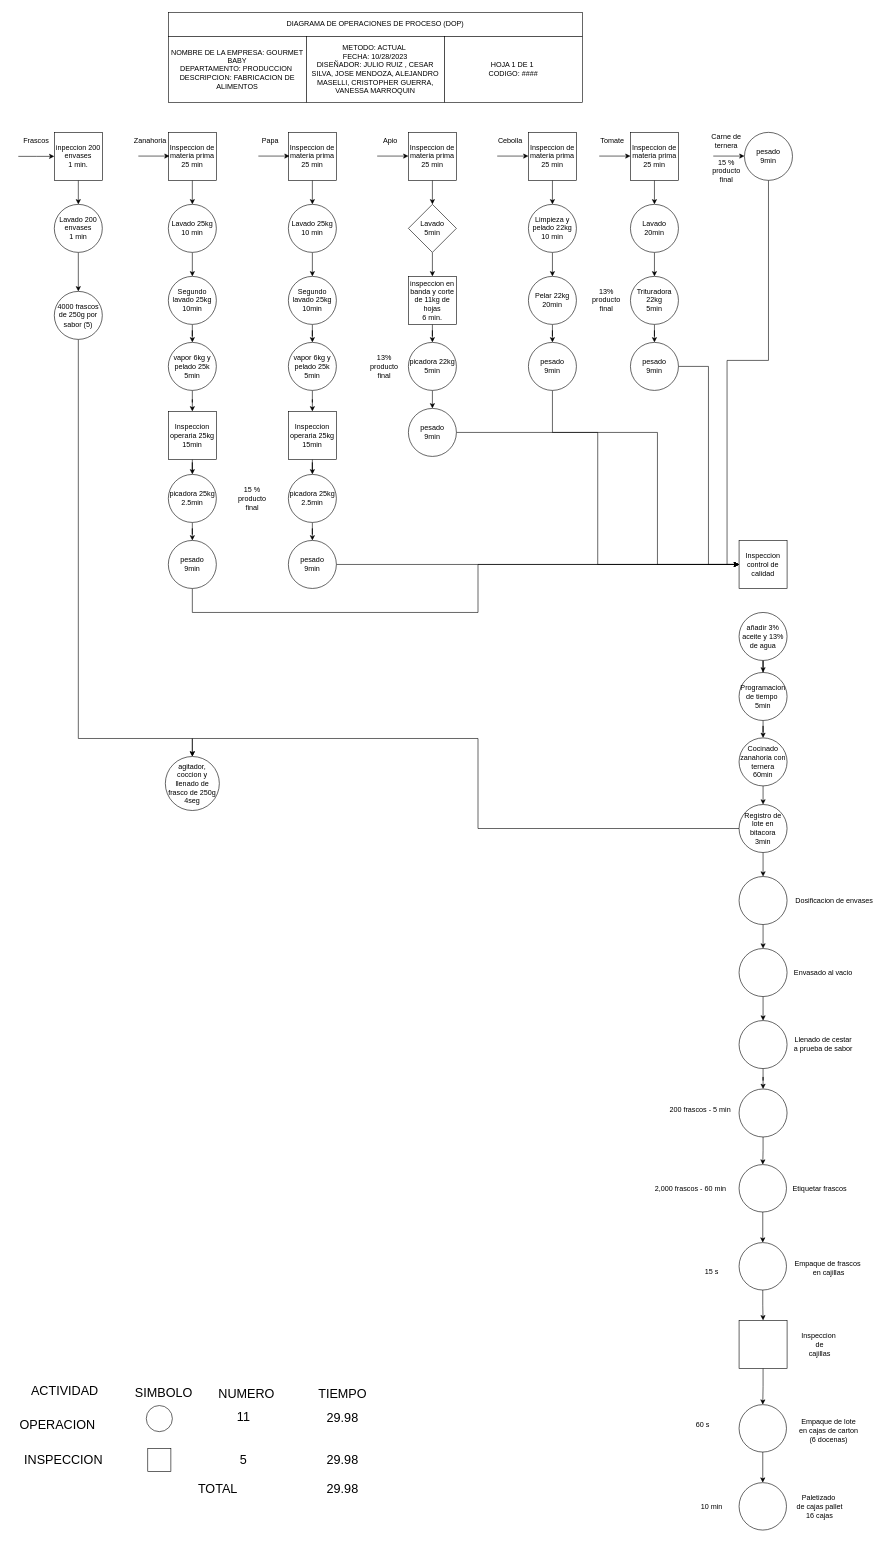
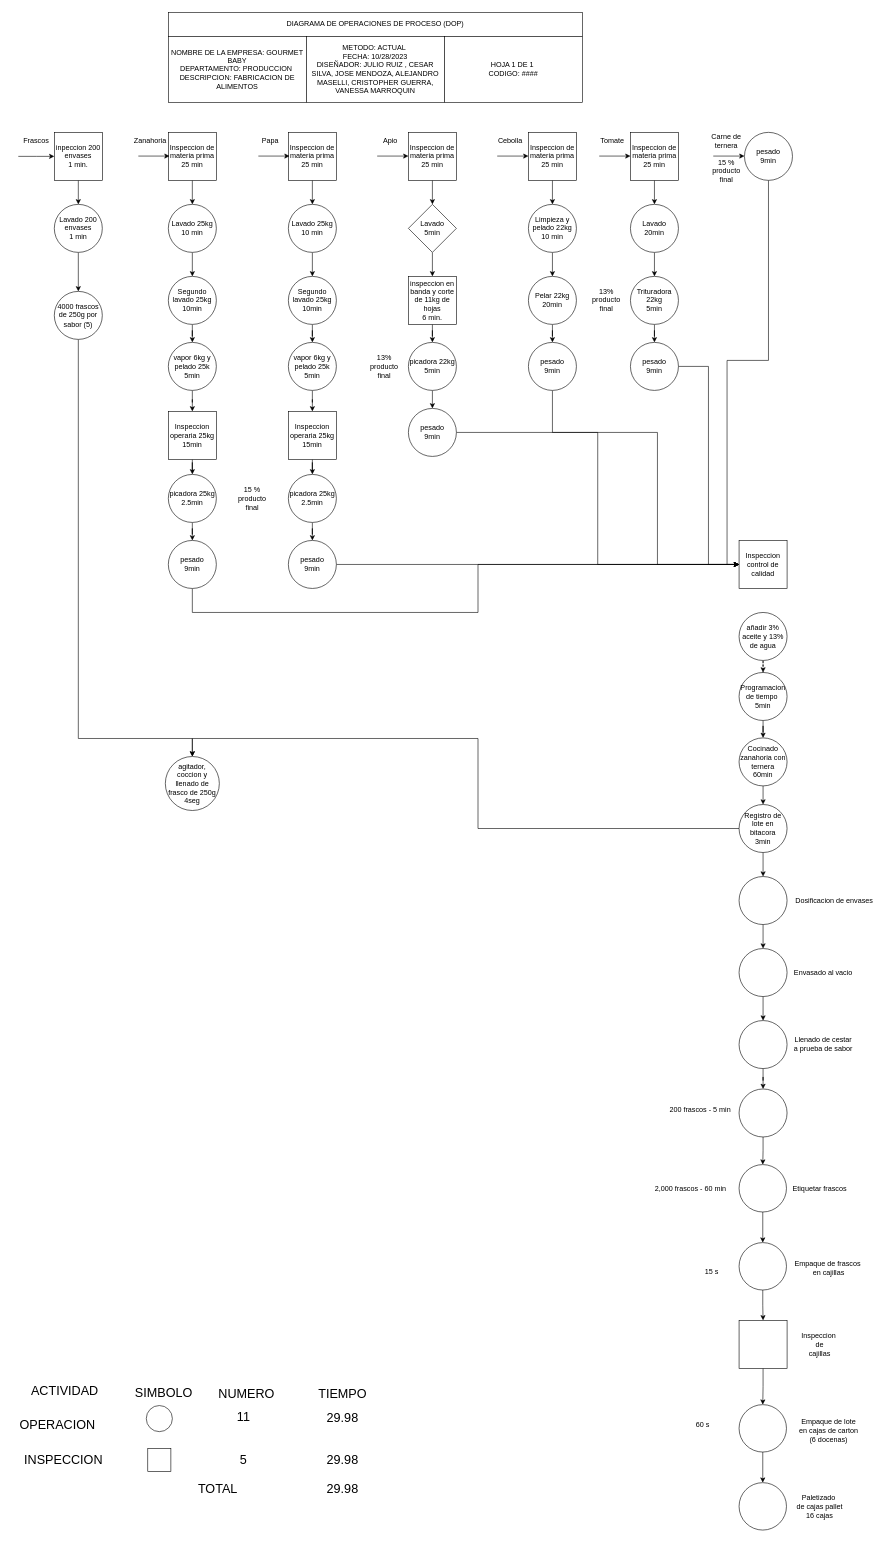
edge "añadir 3% aceite y 13% de agua" -> "Programacion de tiempo 5min": style solid -> dashed
node "10 min": removed
